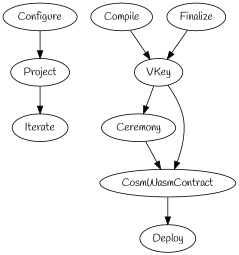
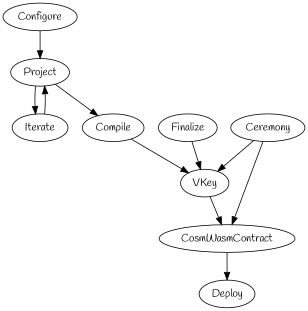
edge "VKey" -> "Ceremony": reversed
edge "Project" -> "Compile": added
edge "Iterate" -> "Project": added
